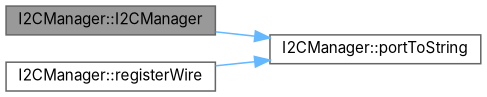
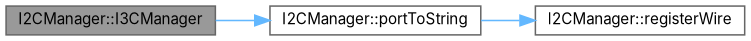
node "I2CManager::I2CManager": label "I2CManager::I2CManager" -> "I2CManager::I3CManager"
edge "I2CManager::registerWire" -> "I2CManager::portToString": reversed
